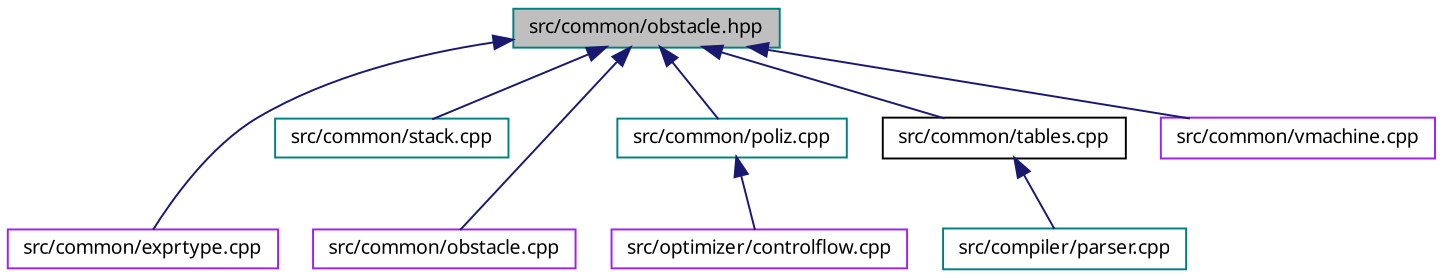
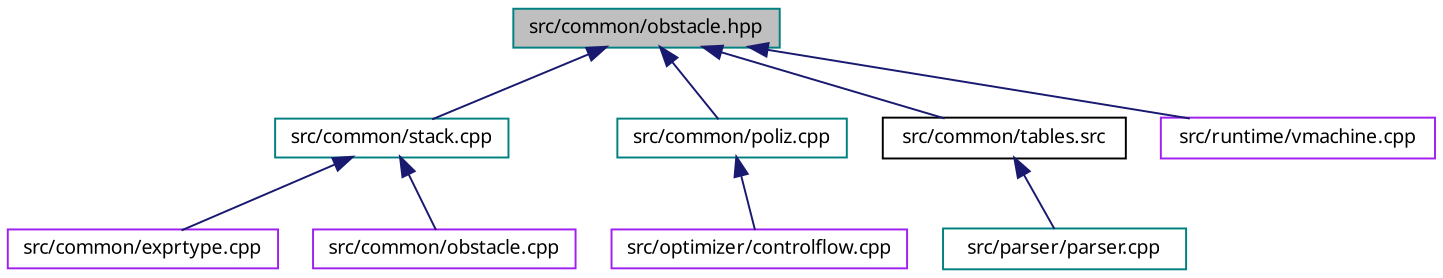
edge "src/common/exprtype.cpp" -> "src/common/obstacle.hpp": now "src/common/exprtype.cpp" -> "src/common/stack.cpp"
node "src/common/tables.cpp": label "src/common/tables.cpp" -> "src/common/tables.src"
node "src/common/vmachine.cpp": label "src/common/vmachine.cpp" -> "src/runtime/vmachine.cpp"
edge "src/common/obstacle.cpp" -> "src/common/obstacle.hpp": now "src/common/obstacle.cpp" -> "src/common/stack.cpp"
node "src/compiler/parser.cpp": label "src/compiler/parser.cpp" -> "src/parser/parser.cpp"
